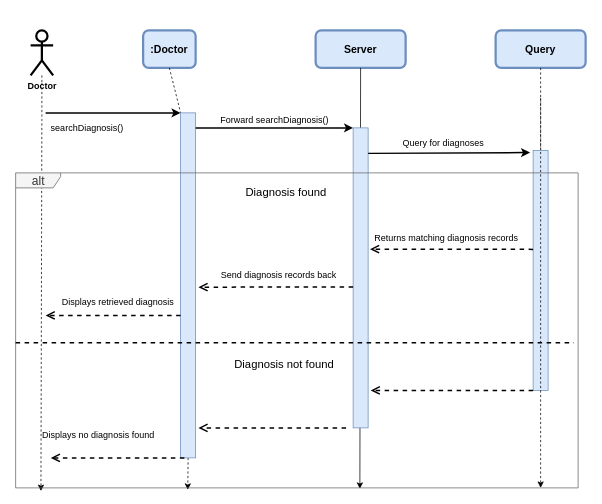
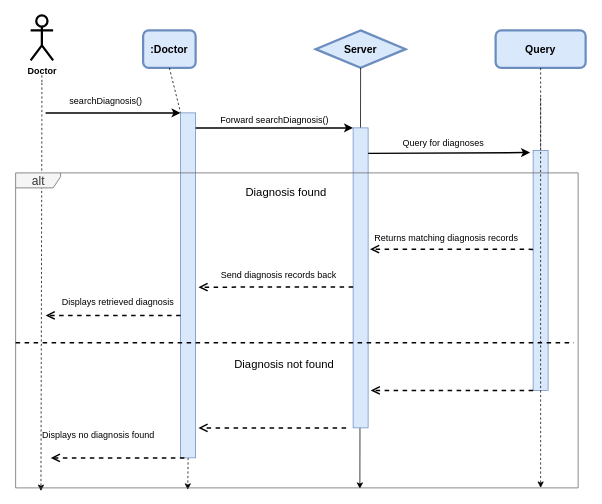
node "Server": shape rounded rectangle -> diamond
node "Doctor": moved (42, 53) -> (42, 38)
node "searchDiagnosis()": moved (87, 128) -> (105, 102)
